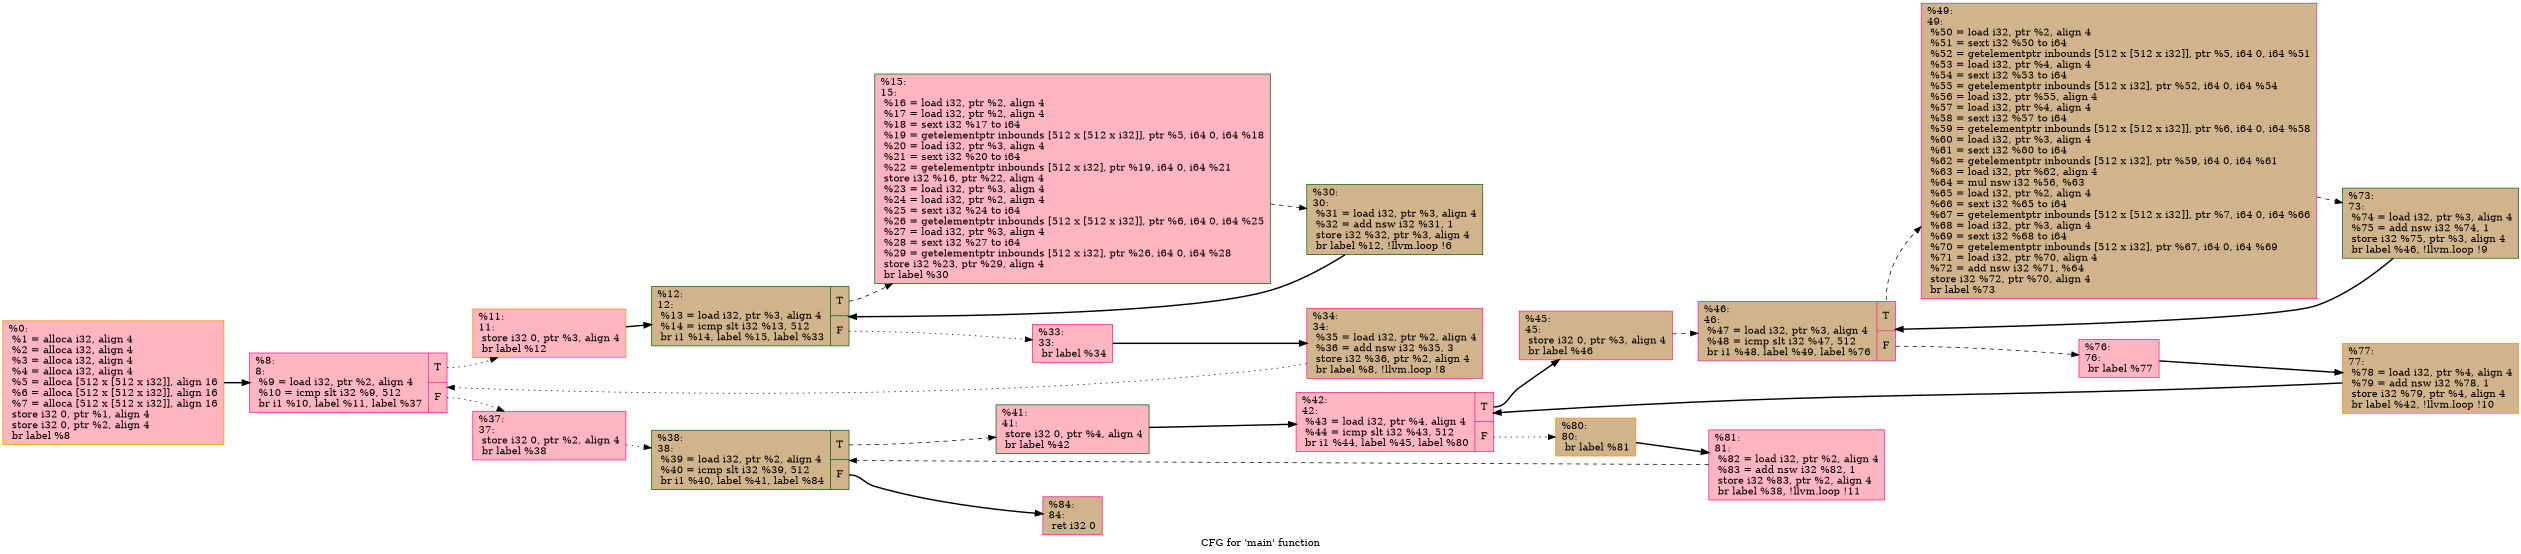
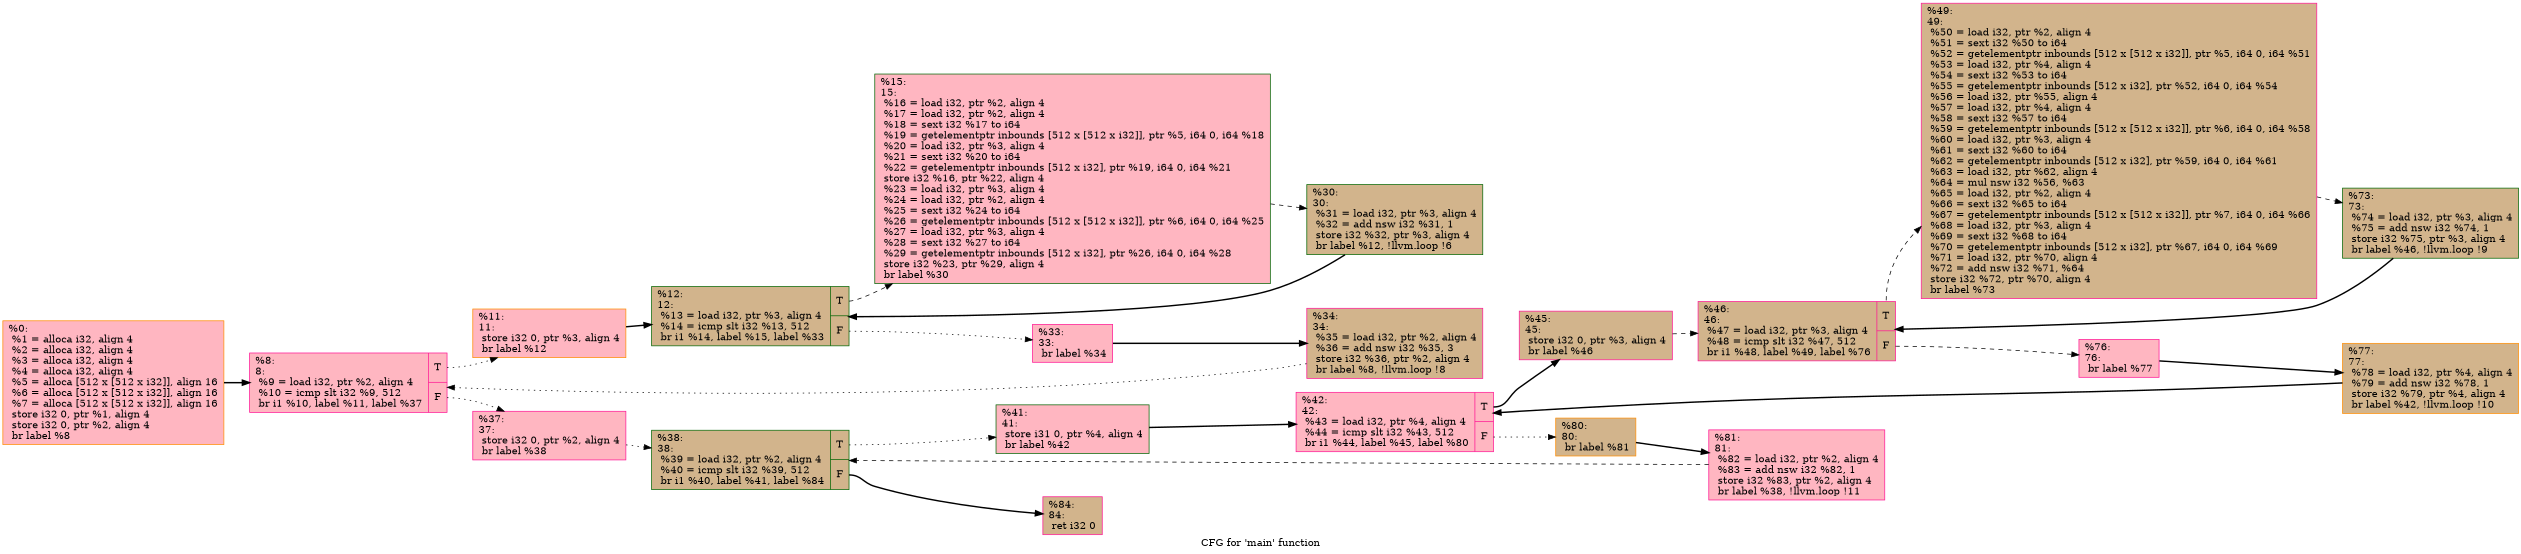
node "%41:": text "store i32 0, ptr %4, align 4" -> "store i31 0, ptr %4, align 4"
edge "%38:" -> "%41:": style dashed -> dotted
